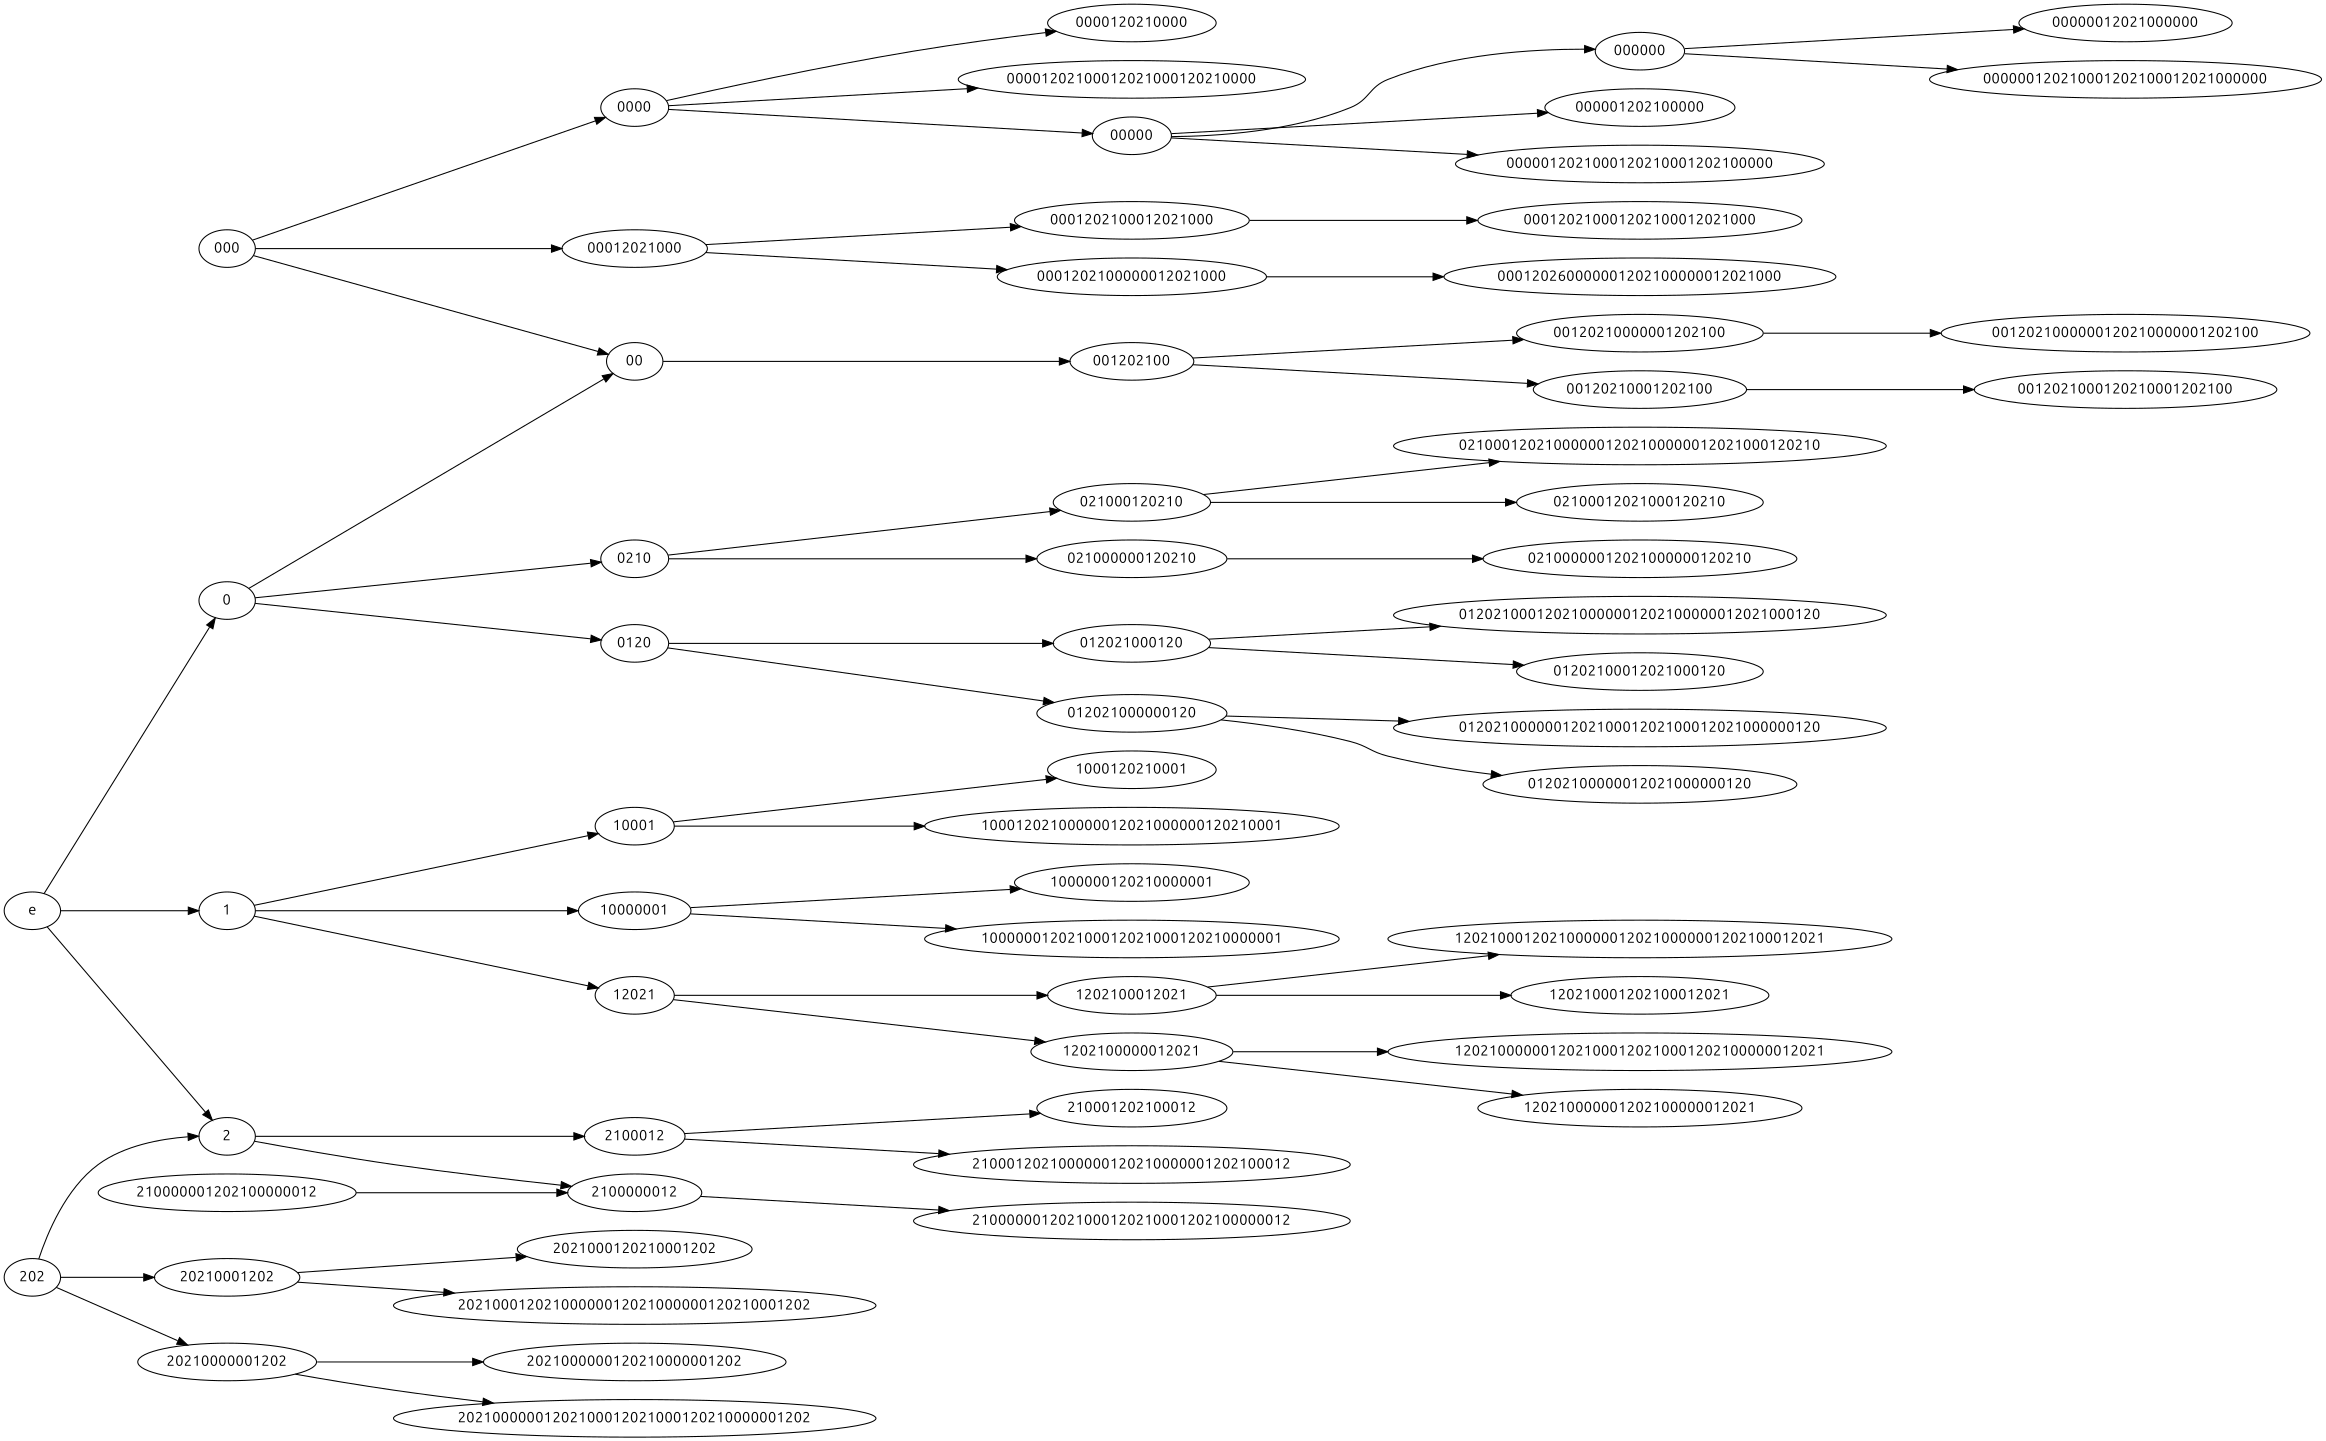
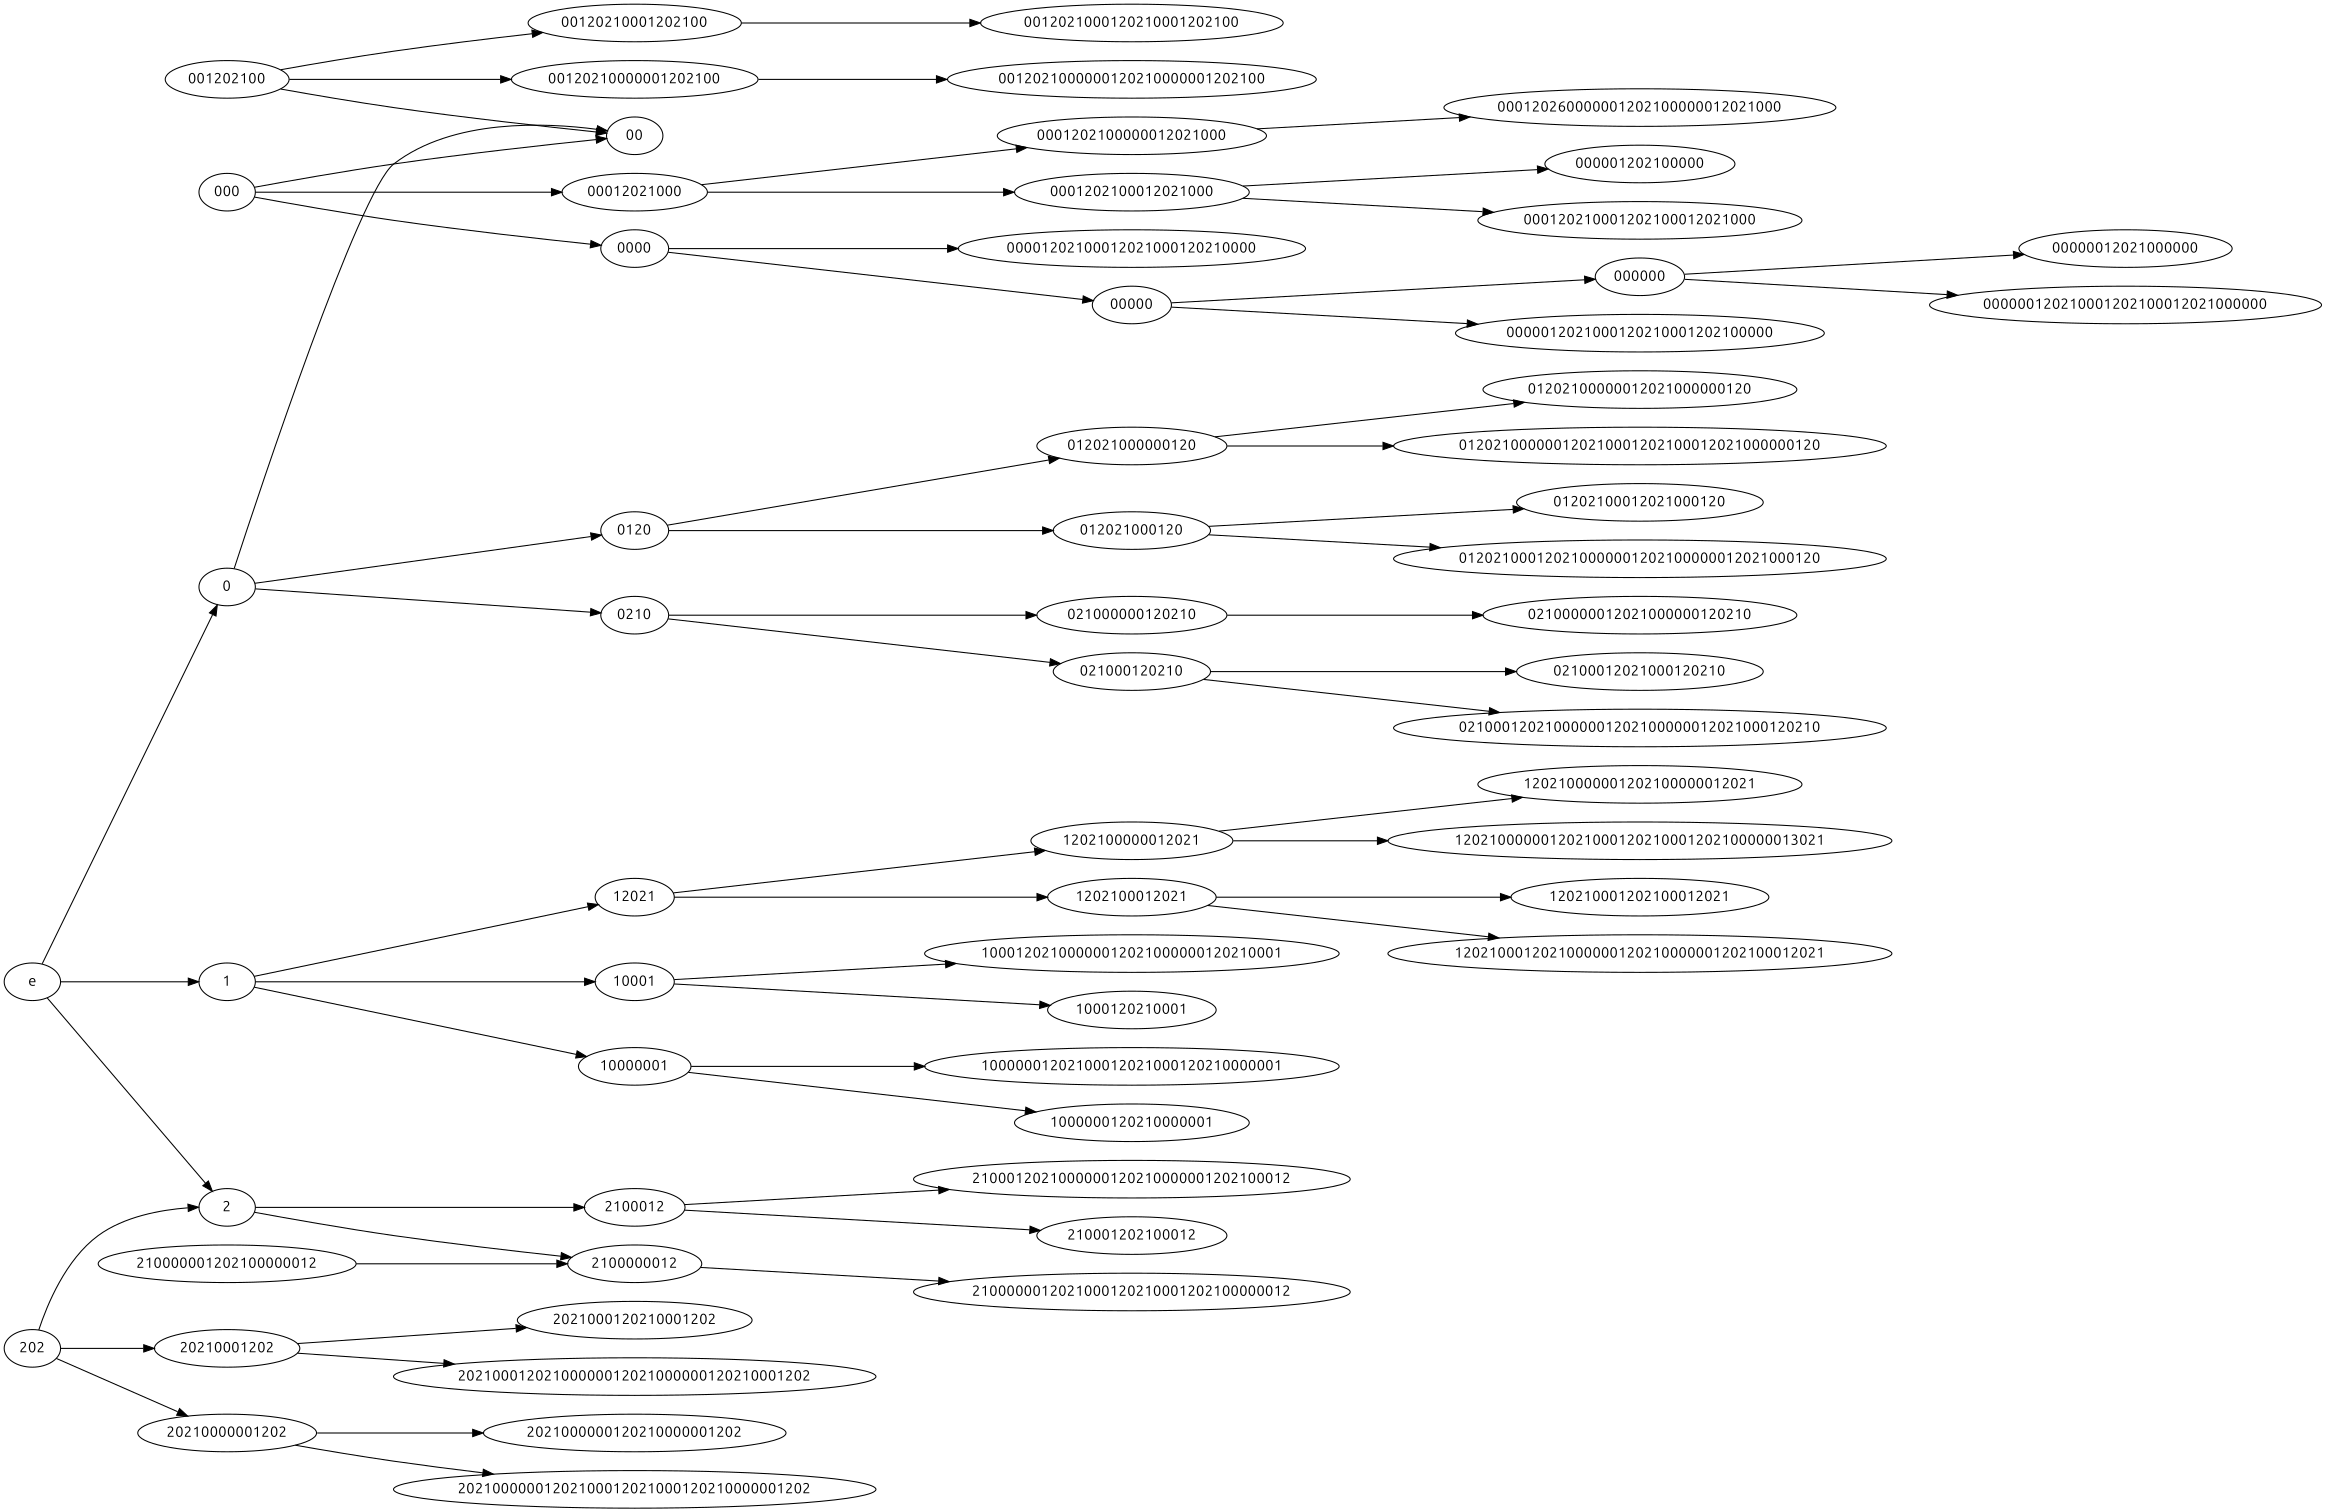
node "0000120210000": removed
edge "00000" -> "000001202100000": now "0001202100012021000" -> "000001202100000"
edge "00" -> "001202100": reversed
node "1202100000012021000120210001202100000012021": label "1202100000012021000120210001202100000012021" -> "1202100000012021000120210001202100000013021"
